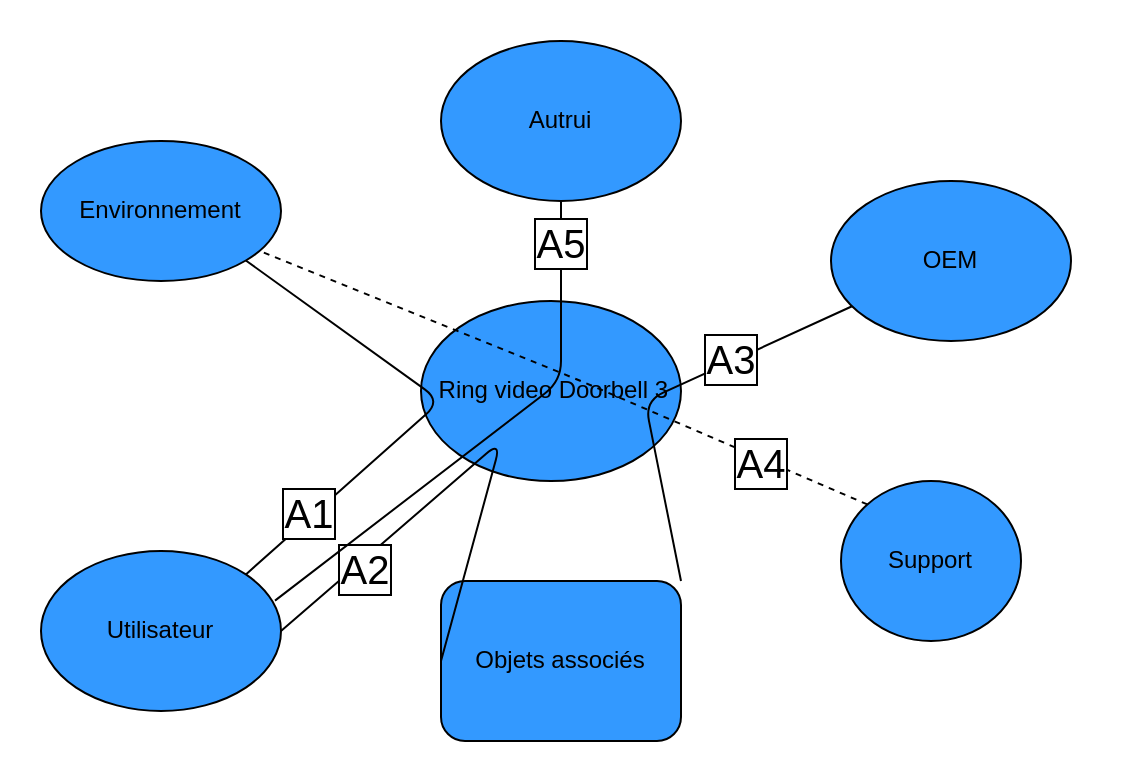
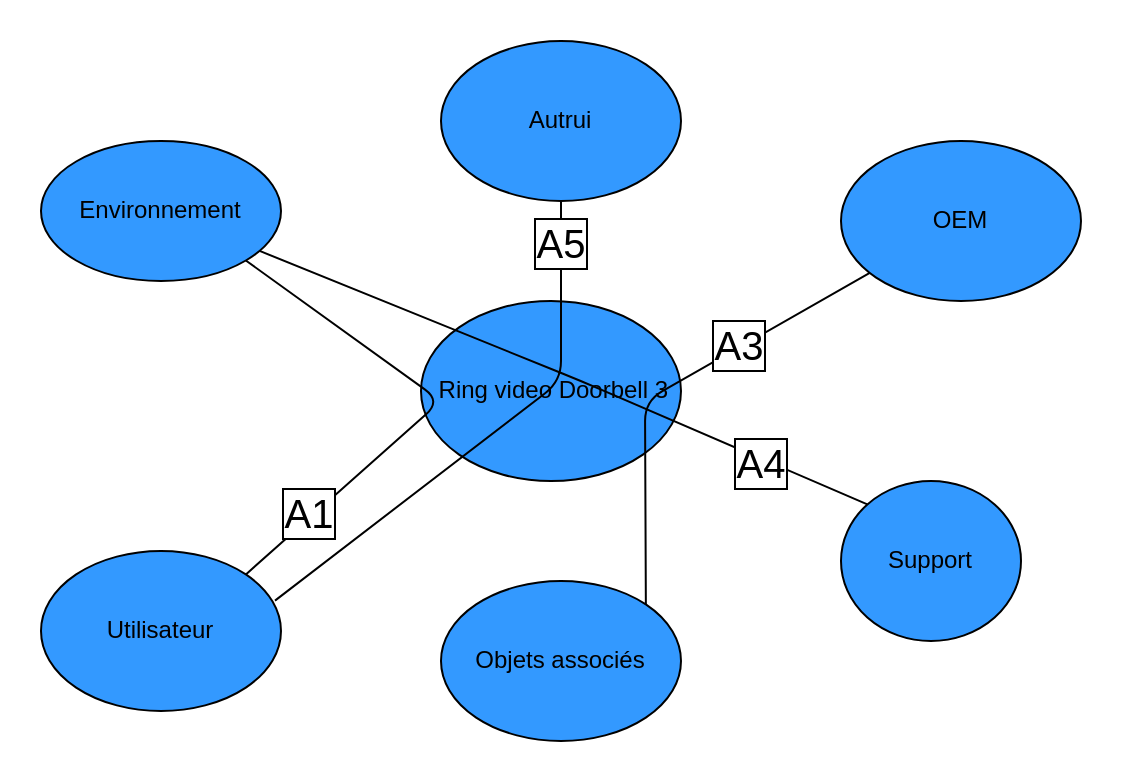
node "OEM": moved (951, 261) -> (961, 221)
edge "Environnement" -- "Support": style dashed -> solid
edge "Utilisateur" -- "Objets associés": removed, label "A2"
node "Objets associés": shape rounded rectangle -> ellipse
